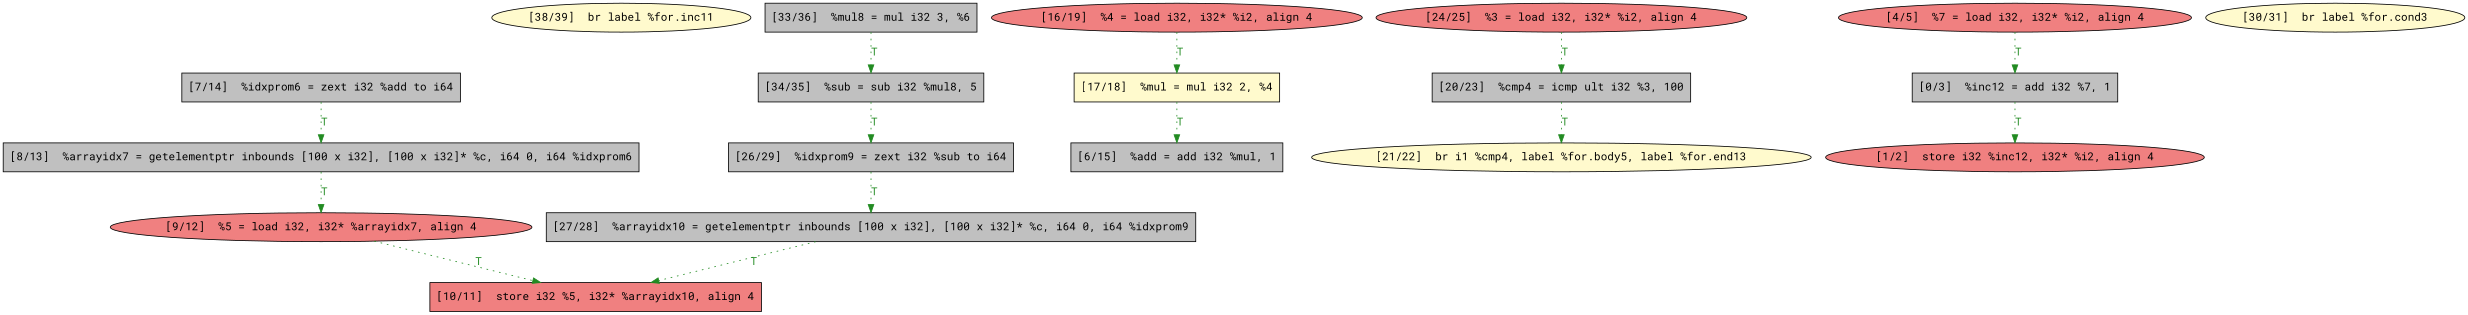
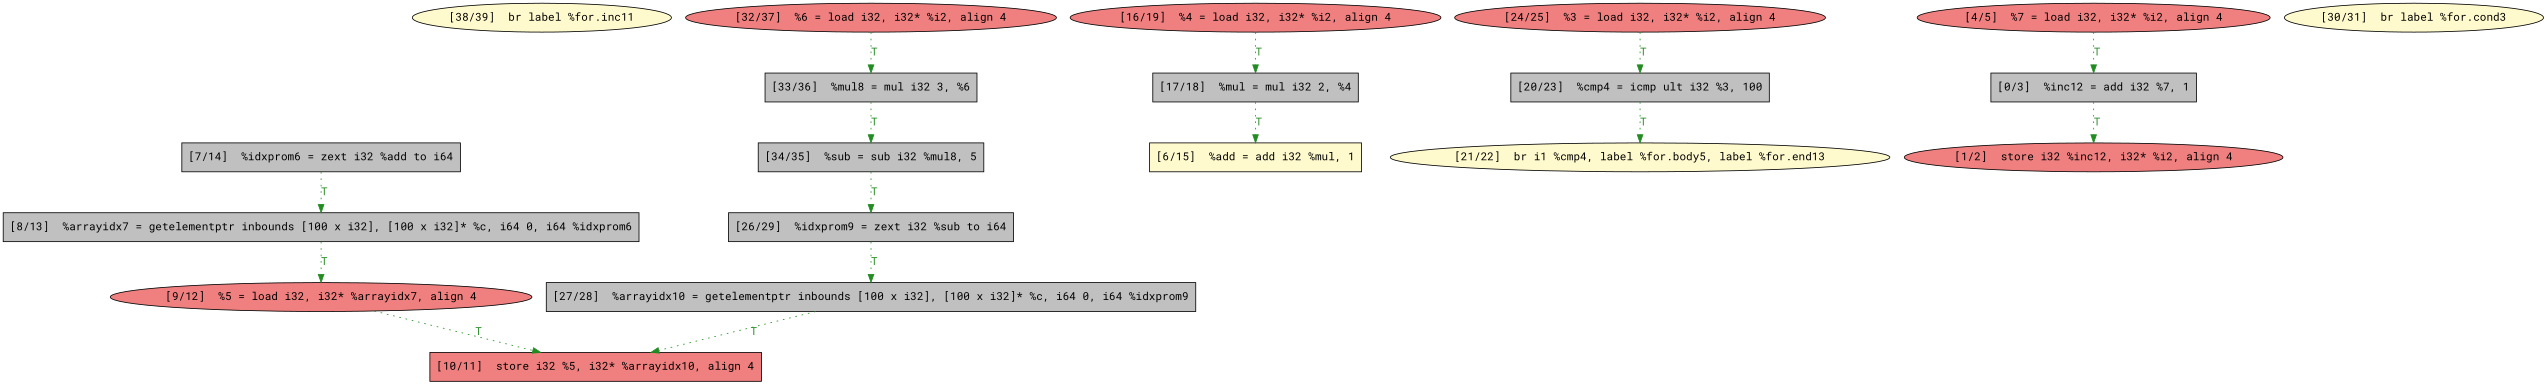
node "[32/37]  %6 = load i32, i32* %i2, align 4": added
node "[17/18]  %mul = mul i32 2, %4": fillcolor lemonchiffon -> grey
node "[6/15]  %add = add i32 %mul, 1": fillcolor grey -> lemonchiffon
